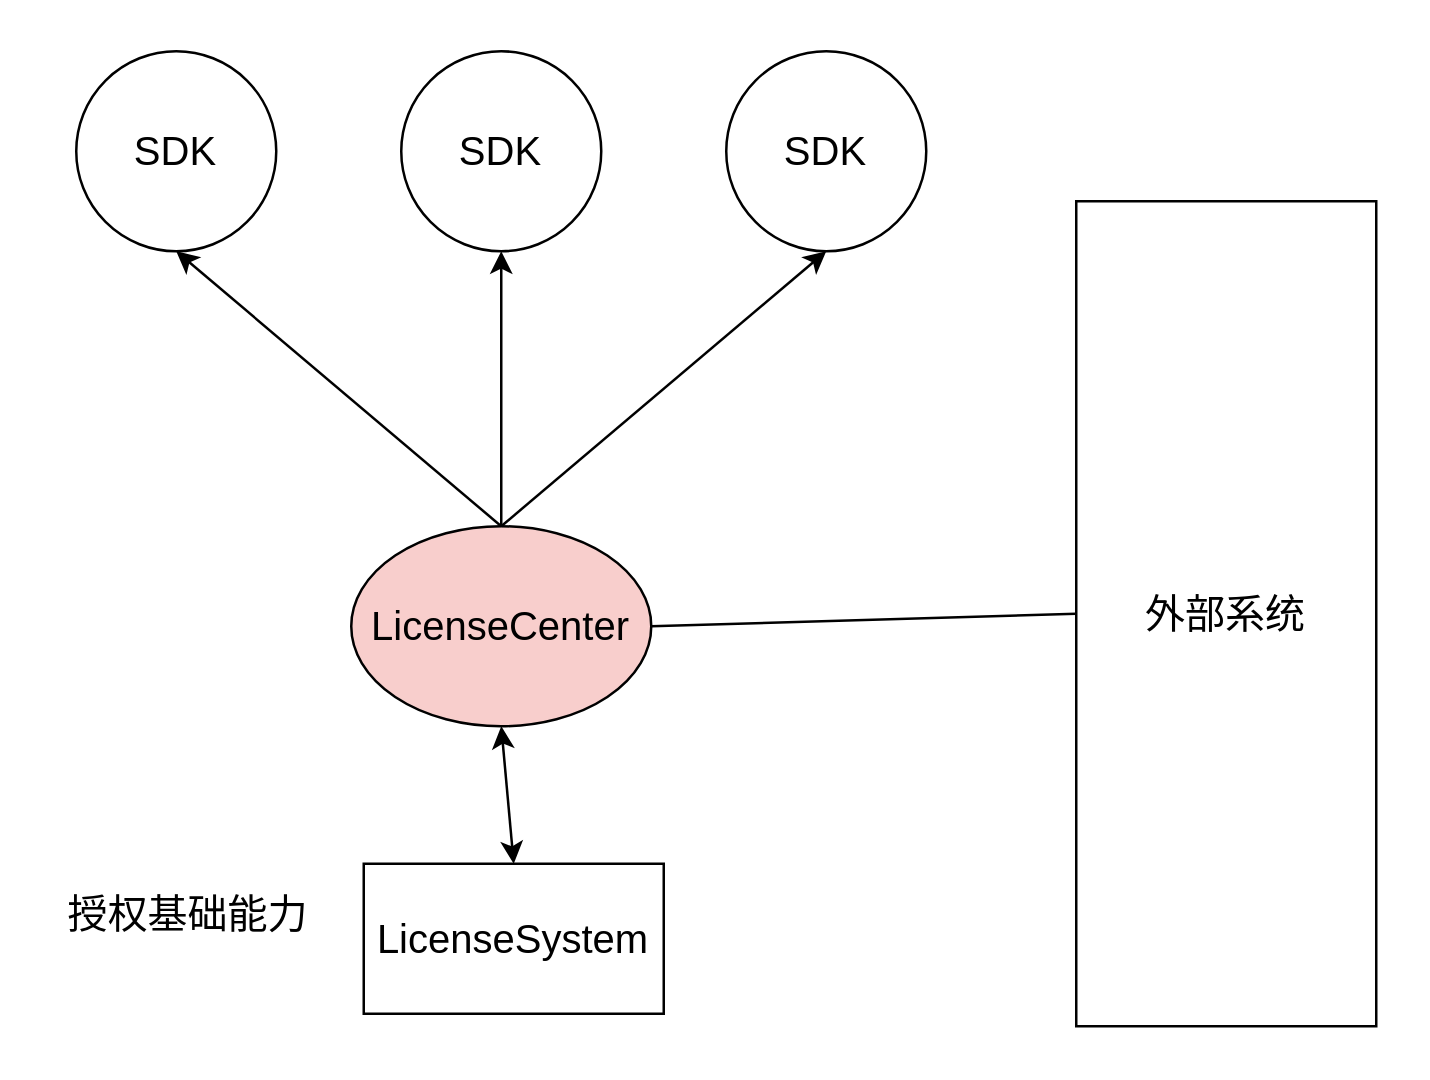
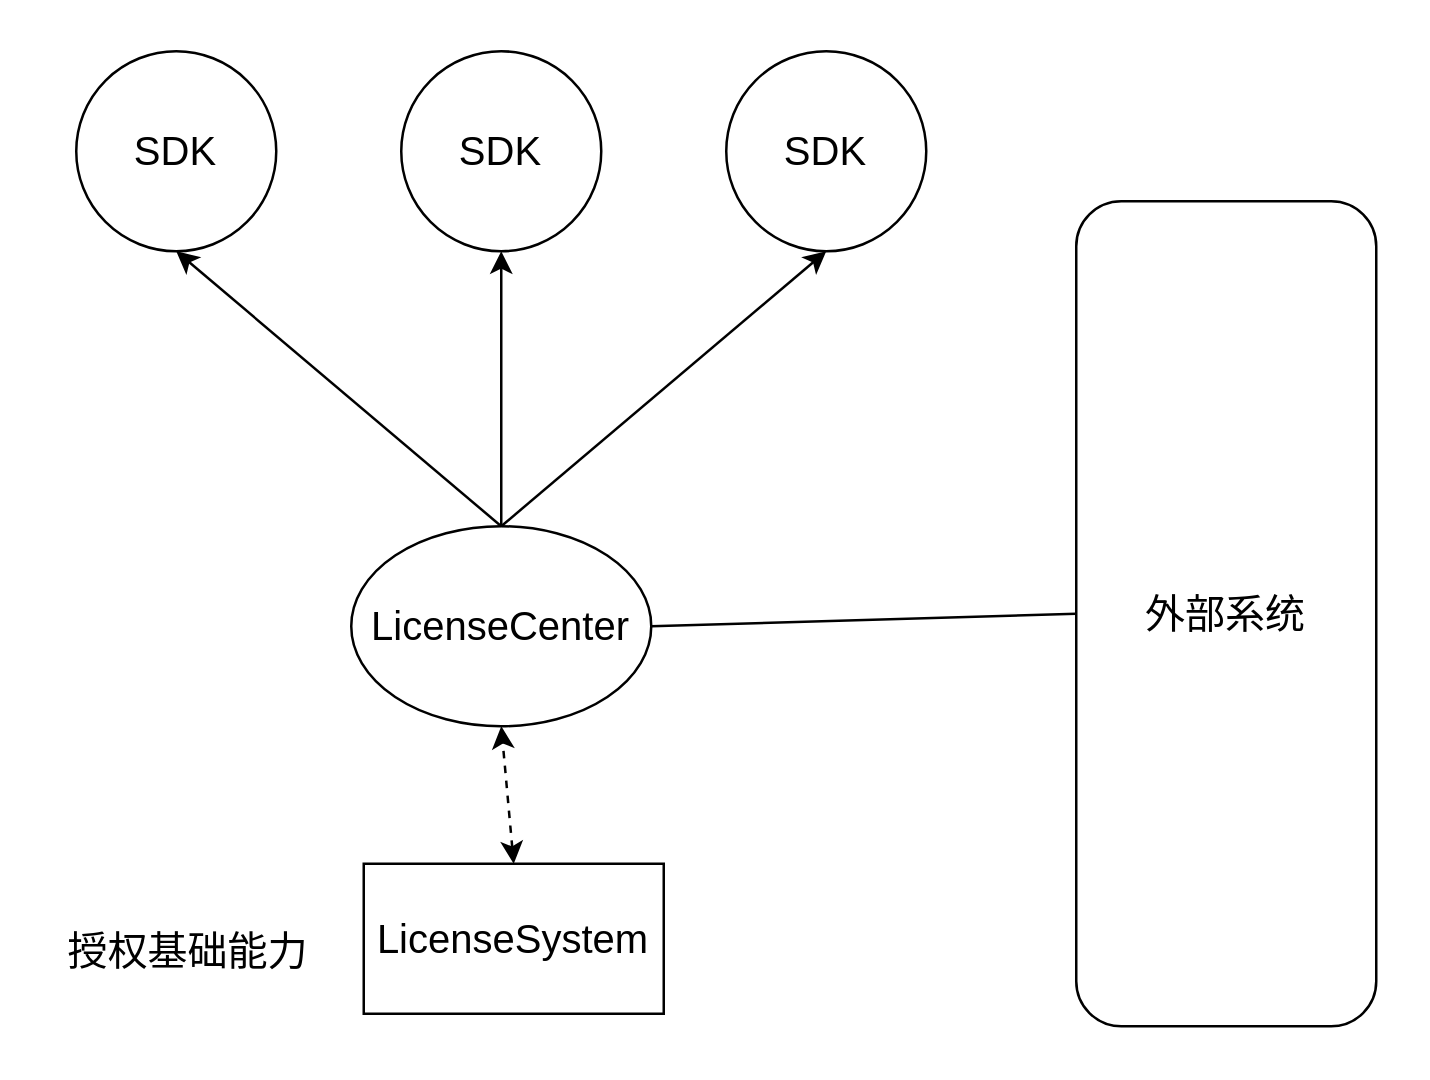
node "外部系统": shape rectangle -> rounded rectangle
node "LicenseCenter": fillcolor #f8cecc -> #ffffff
edge "LicenseCenter" -- "LicenseSystem": style solid -> dashed
node "授权基础能力": moved (189, 914) -> (189, 951)
